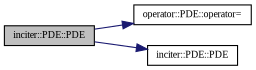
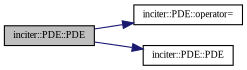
node "operator::PDE::operator=": label "operator::PDE::operator=" -> "inciter::PDE::operator="
